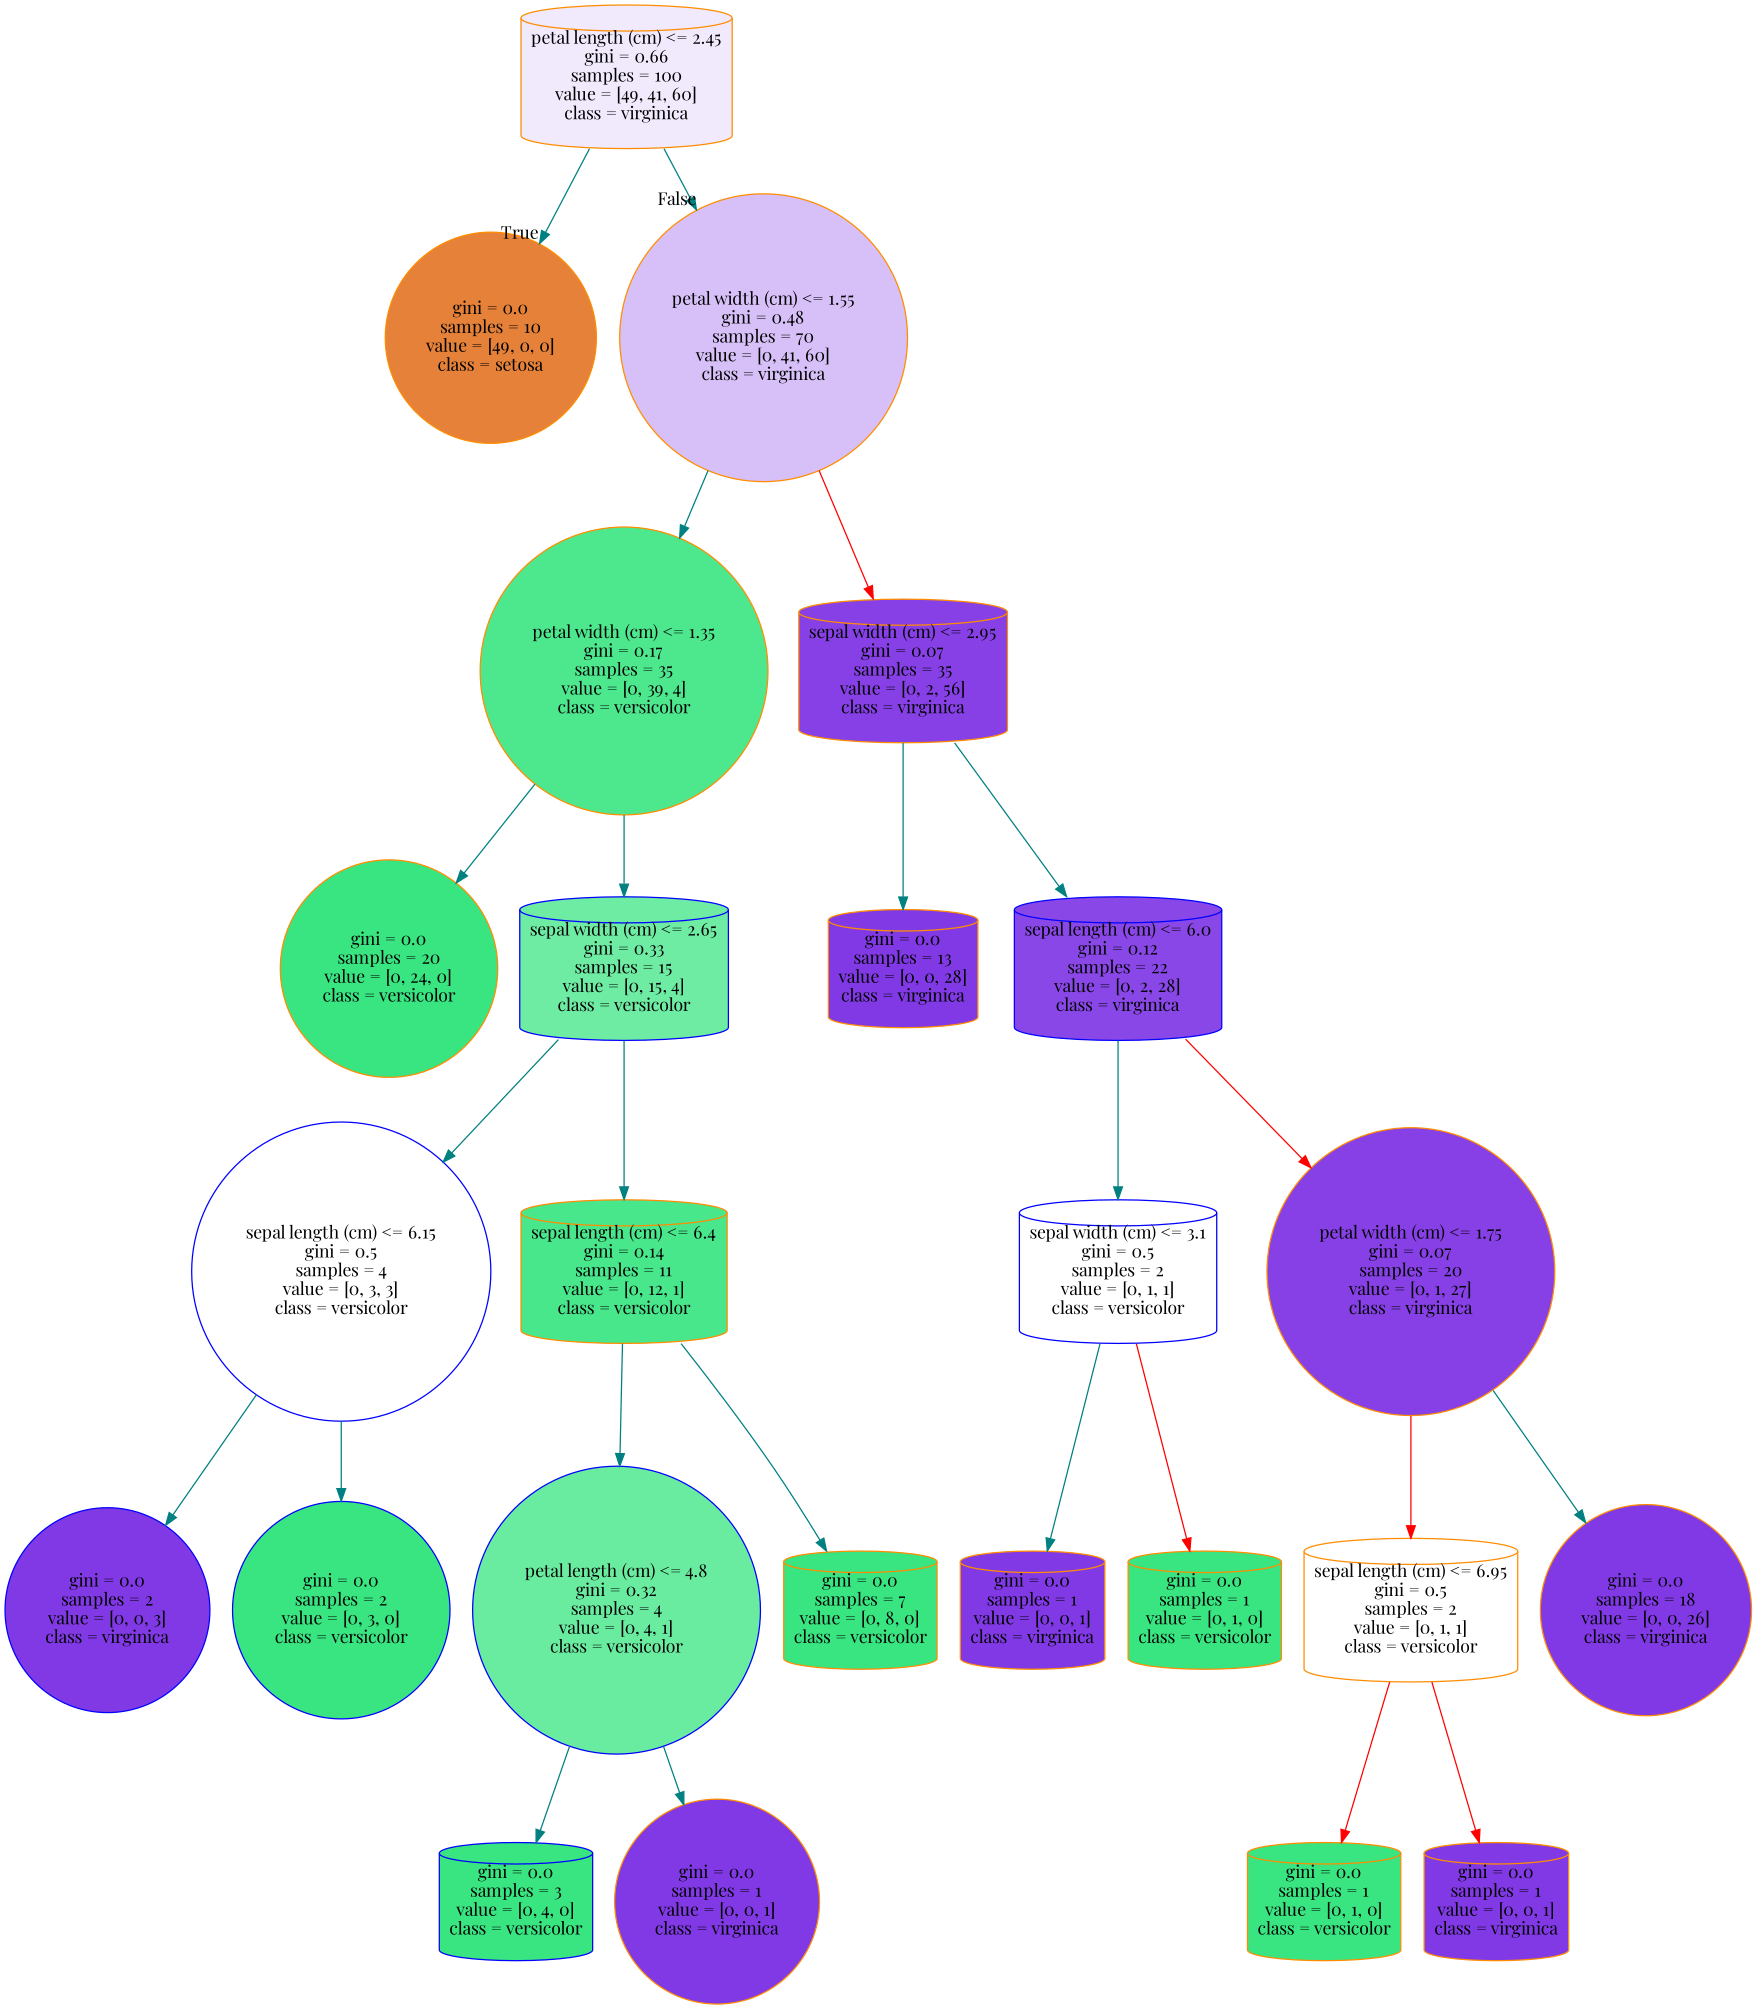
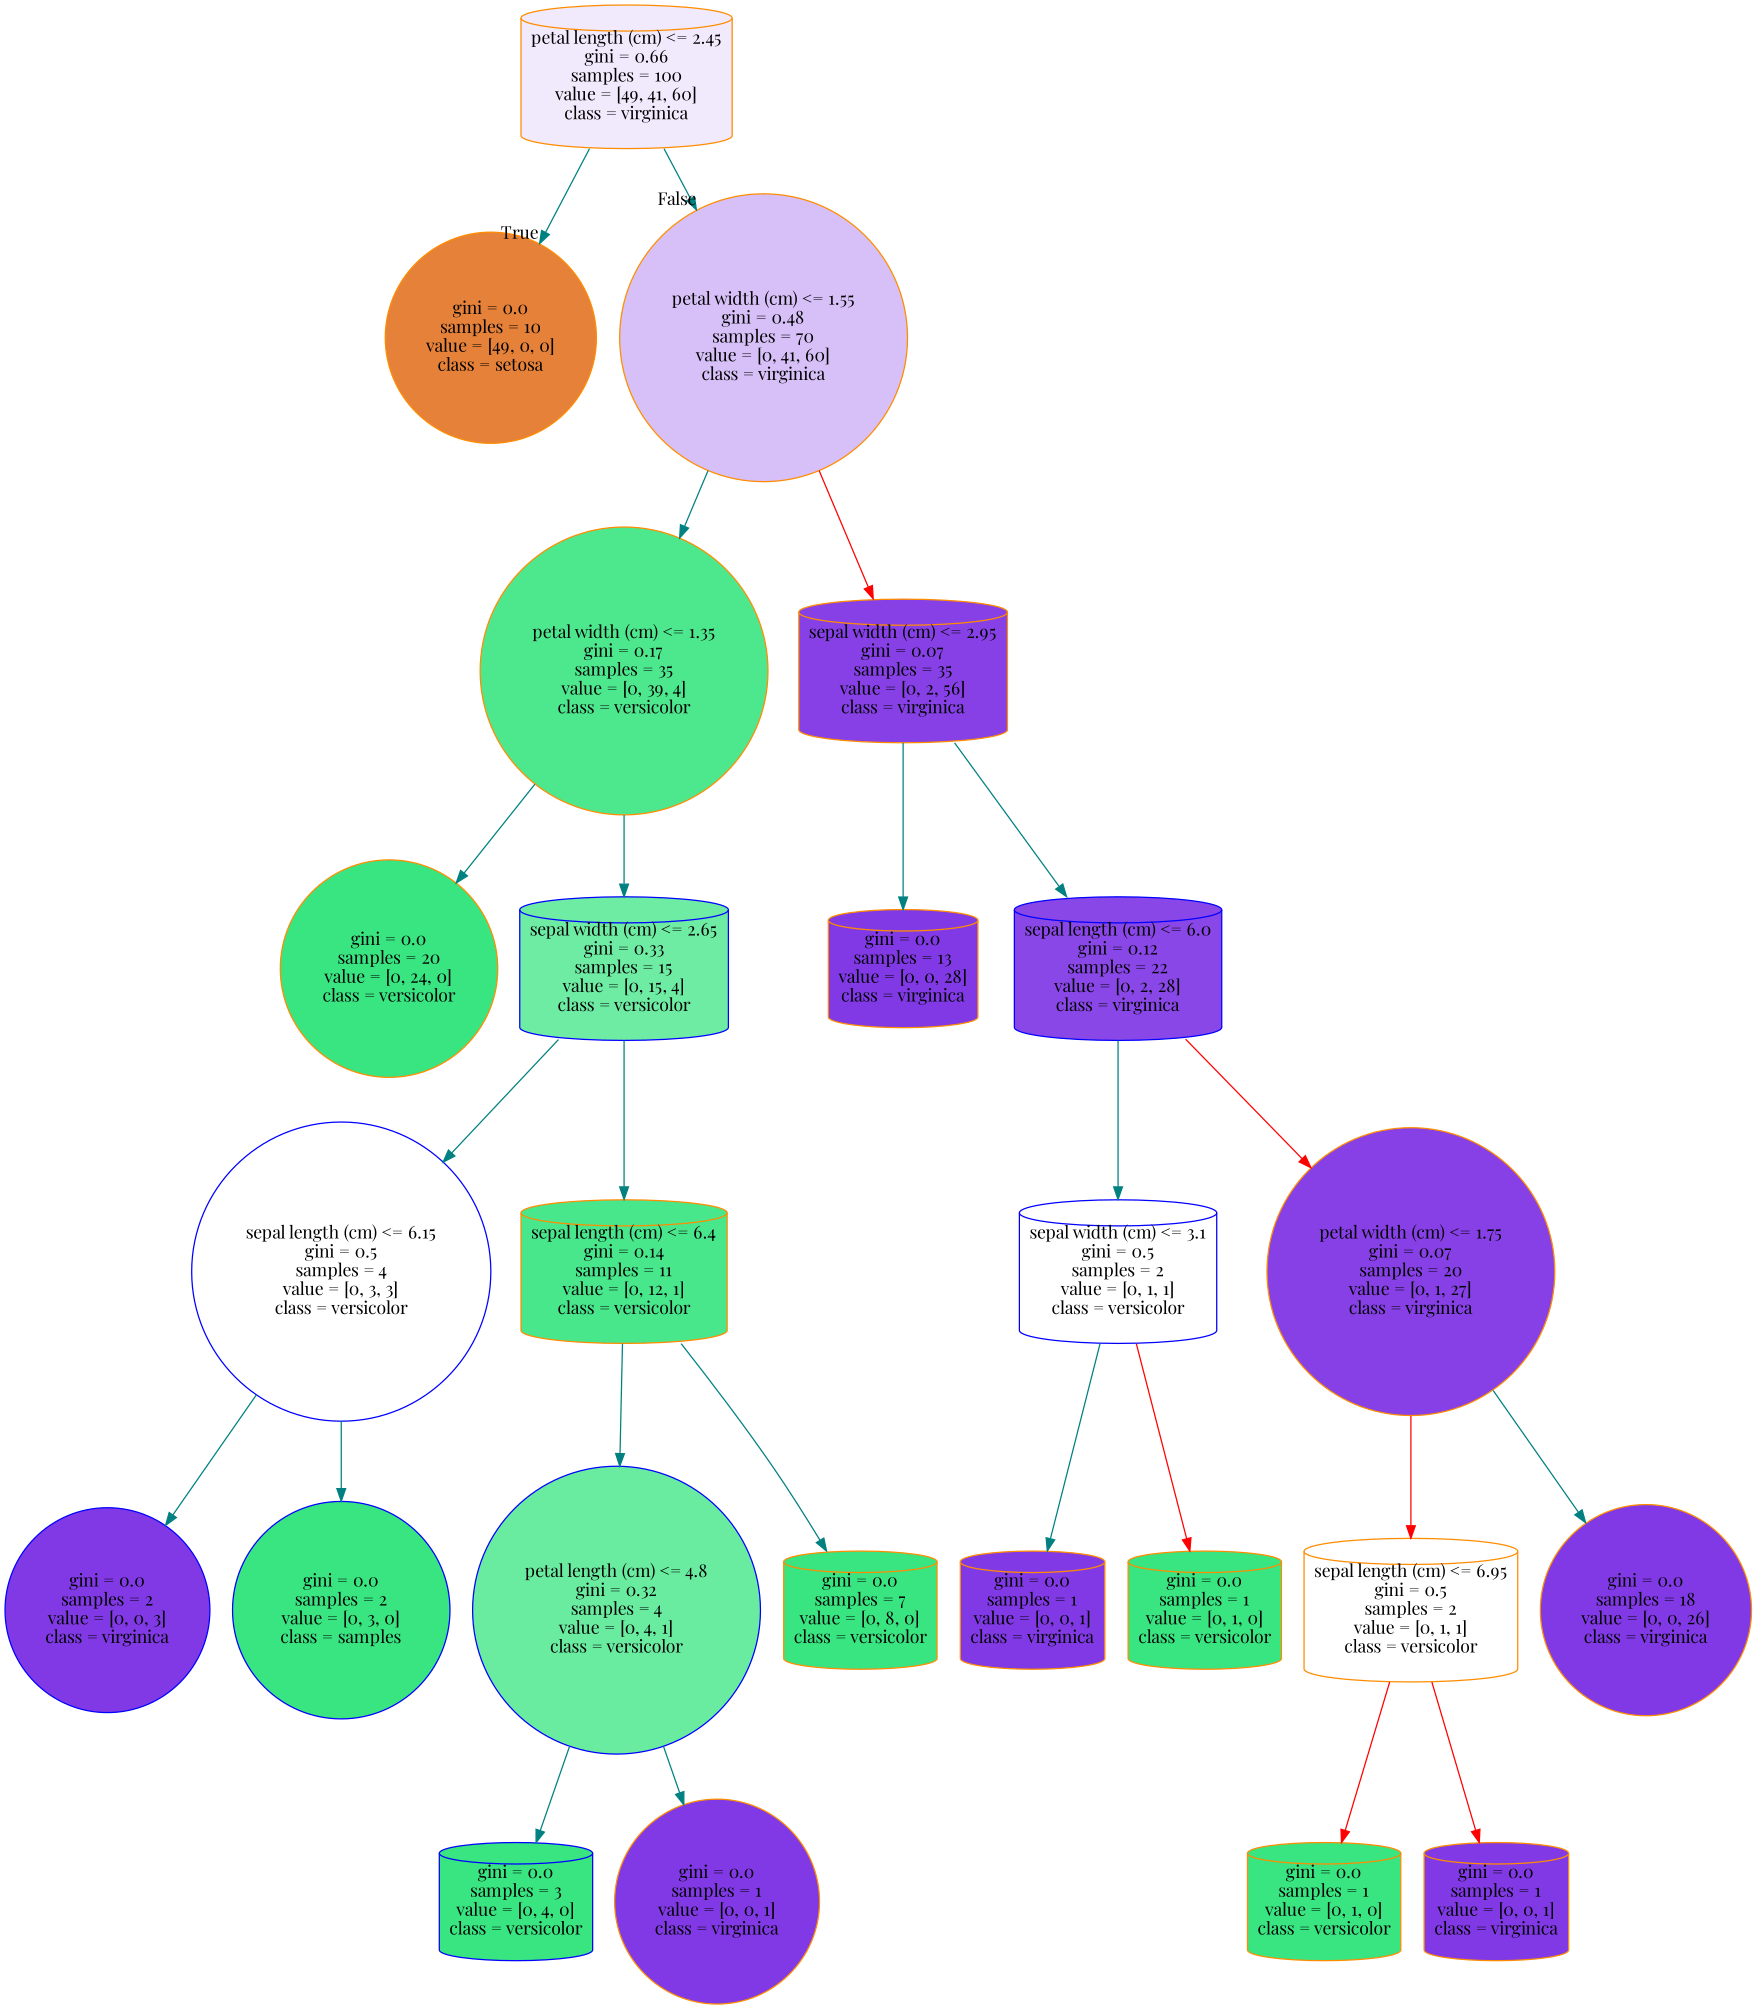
node "gini = 0.0 samples = 2 value = [0, 3, 0] class = versicolor": label "gini = 0.0 samples = 2 value = [0, 3, 0] class = versicolor" -> "gini = 0.0 samples = 2 value = [0, 3, 0] class = samples"
